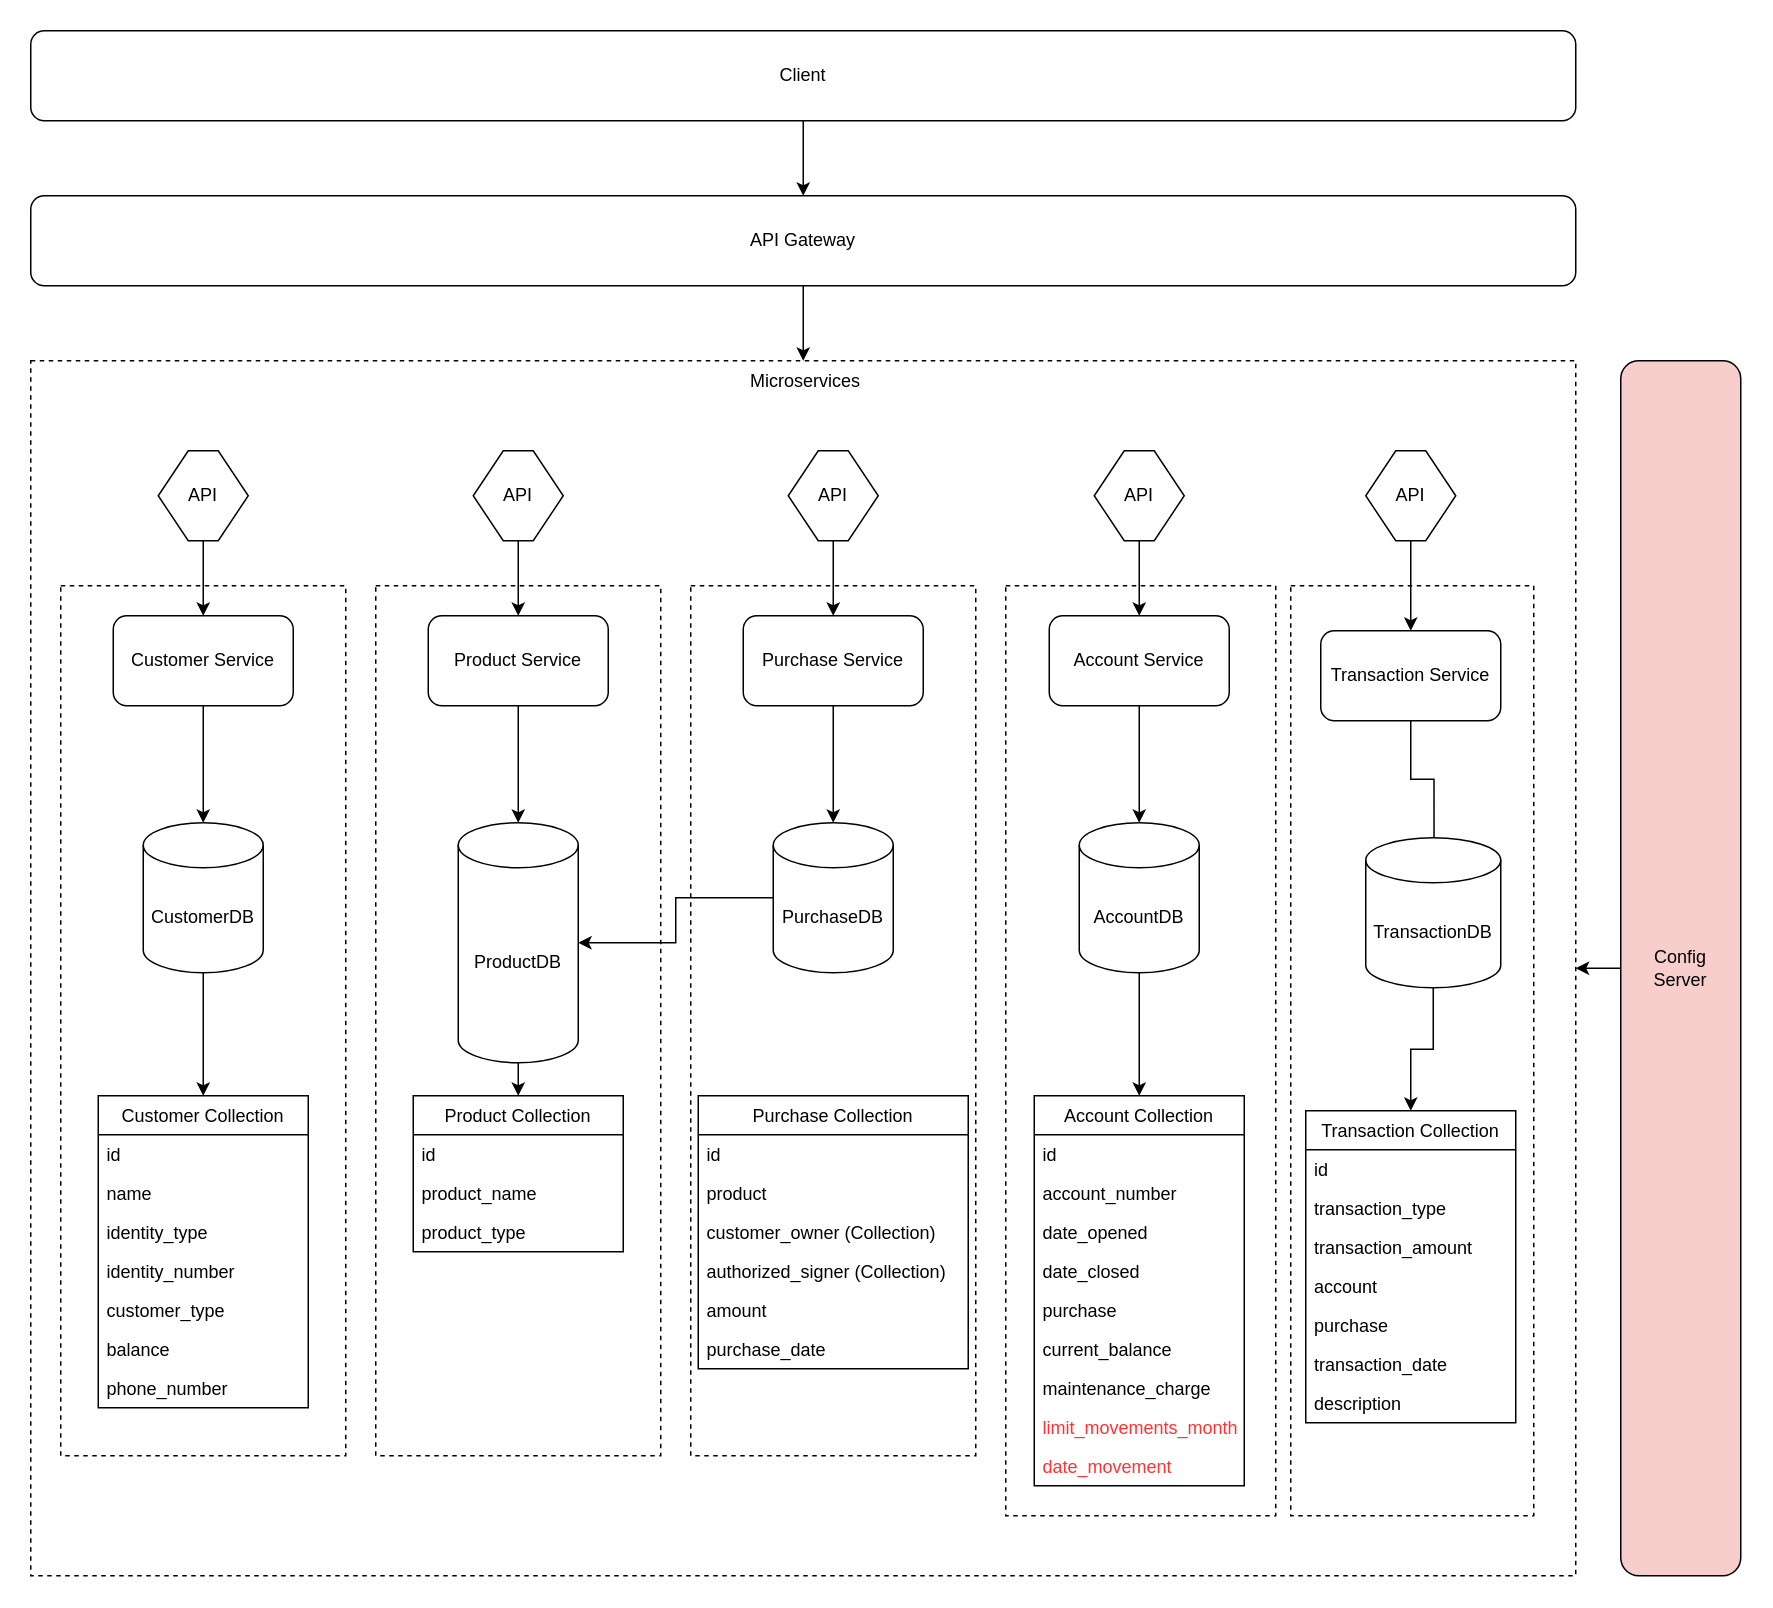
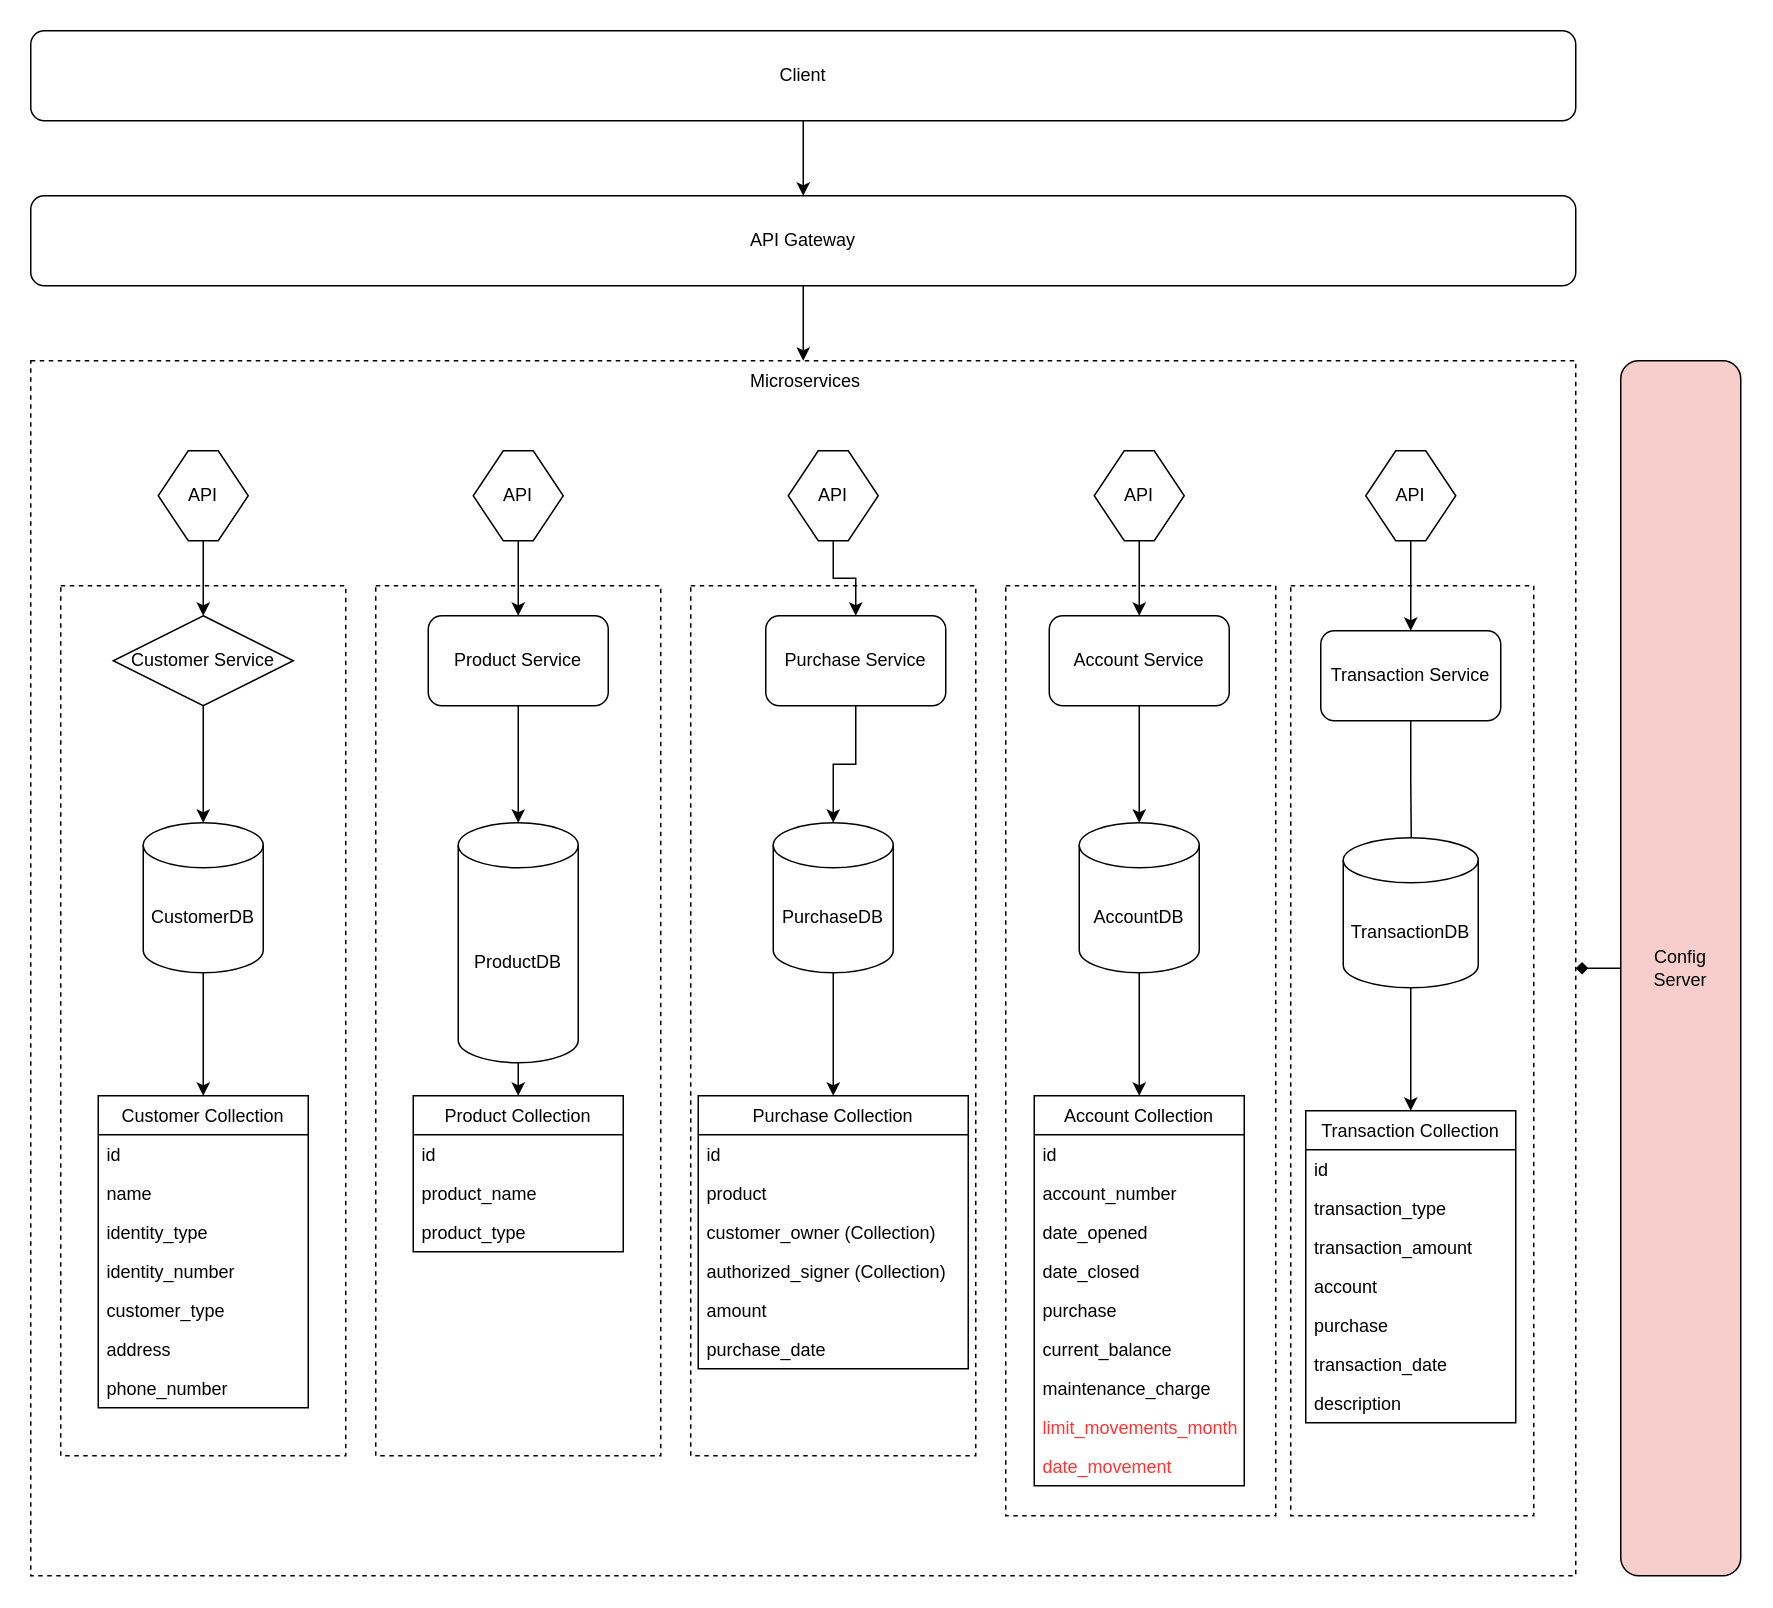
node "Customer Service": shape rounded rectangle -> diamond
node "Purchase Service": moved (833, 661) -> (856, 661)
node "TransactionDB": moved (1433, 913) -> (1411, 913)
edge "PurchaseDB" -> "ProductDB": now "PurchaseDB" -> "Purchase Collection"
edge "Config Server" -> "Microservices": arrowhead classic -> diamond
node "balance": label "balance" -> "address"
